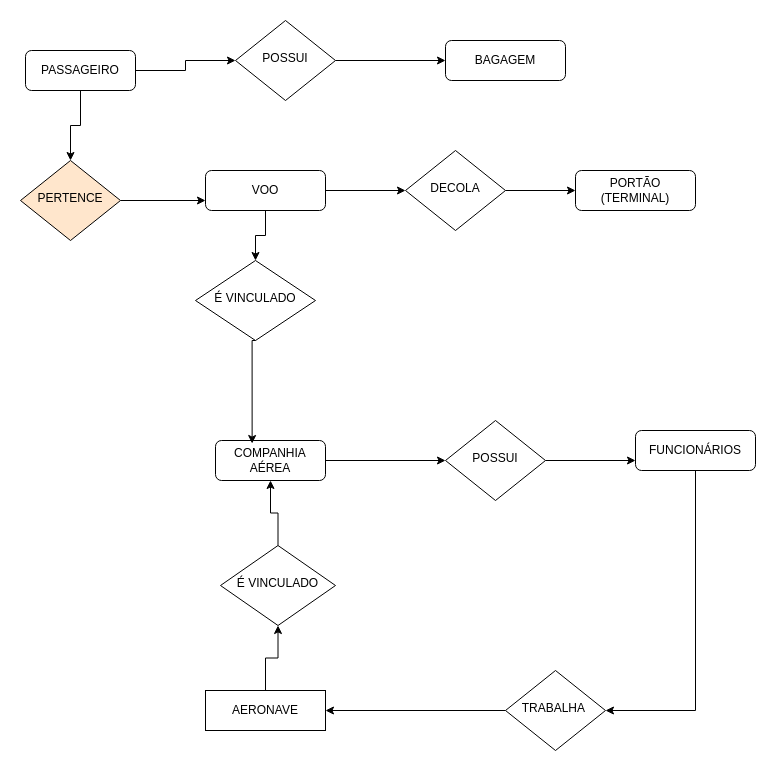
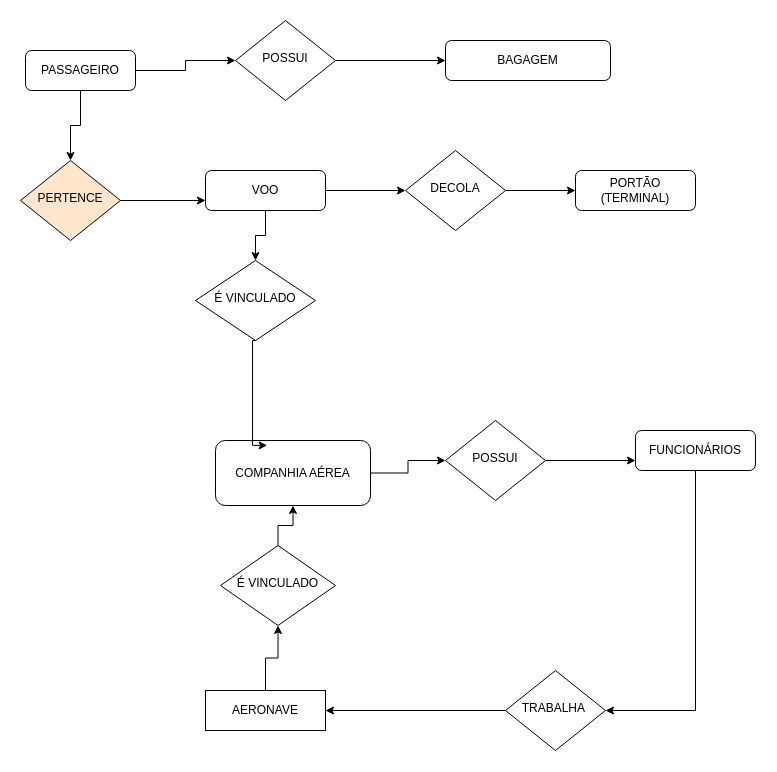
node "BAGAGEM": size 120x40 -> 165x40
node "COMPANHIA AÉREA": size 110x40 -> 155x65
